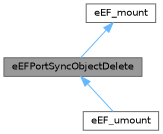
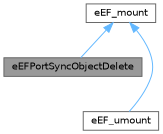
edge "eEF_umount" -> "eEFPortSyncObjectDelete": now "eEF_umount" -> "eEF_mount"
